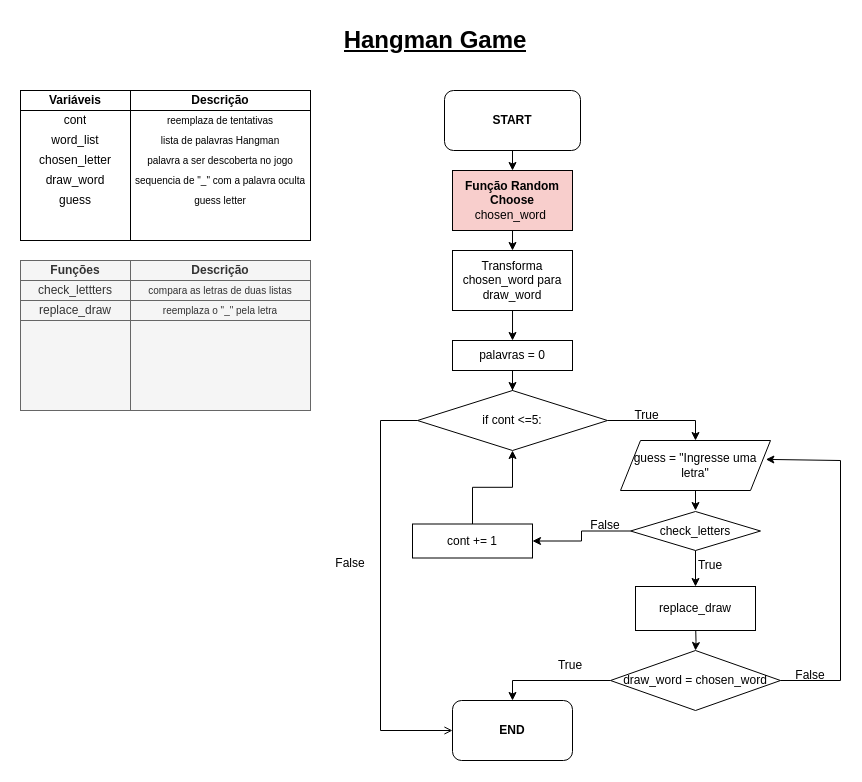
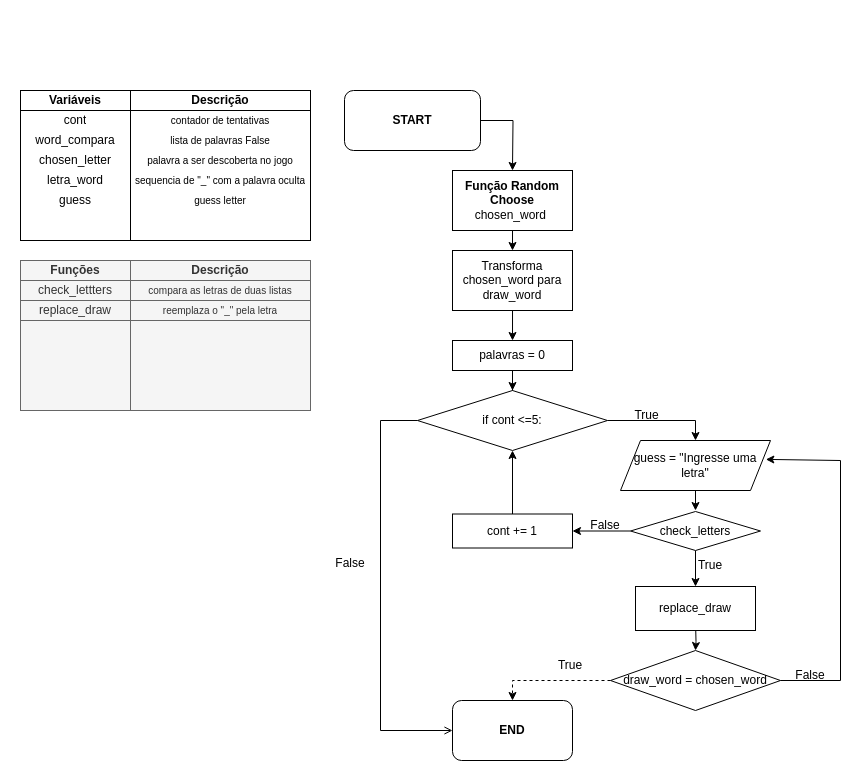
node "Hangman Game": removed
node "reemplaza de tentativas": label "reemplaza de tentativas" -> "contador de tentativas"
node "START": moved (513, 121) -> (413, 121)
node "word_list": label "word_list" -> "word_compara"
node "lista de palavras Hangman": label "lista de palavras Hangman" -> "lista de palavras False"
node "draw_word": label "draw_word" -> "letra_word"
node "Função Random Choose chosen_word": fillcolor #f8cecc -> #ffffff
node "cont += 1": moved (473, 541) -> (513, 531)
edge "draw_word = chosen_word" -> "END": style solid -> dashed
